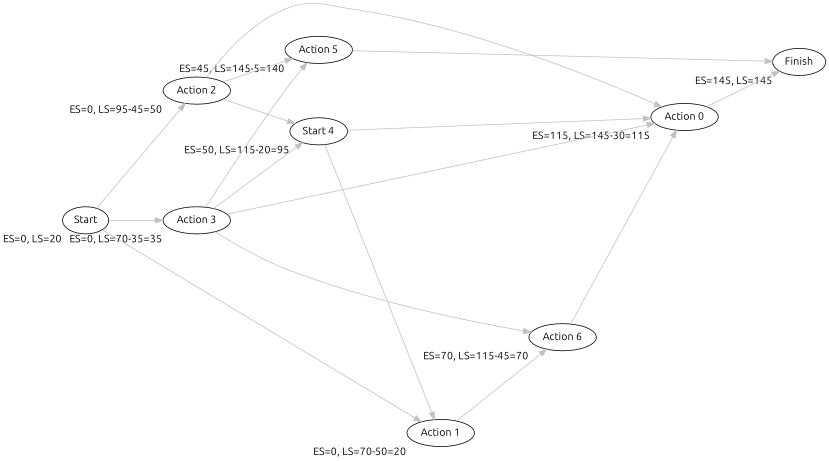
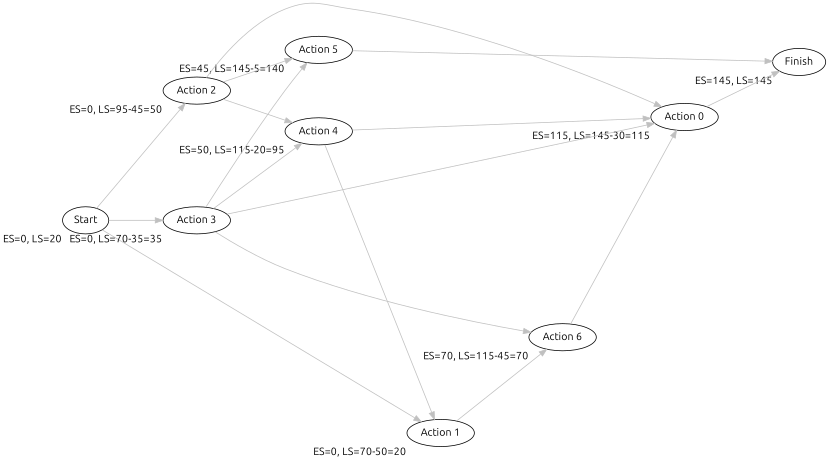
node "Start 4 ES=50, LS=115-20=95": label "Start 4 ES=50, LS=115-20=95" -> "Action 4 ES=50, LS=115-20=95"
